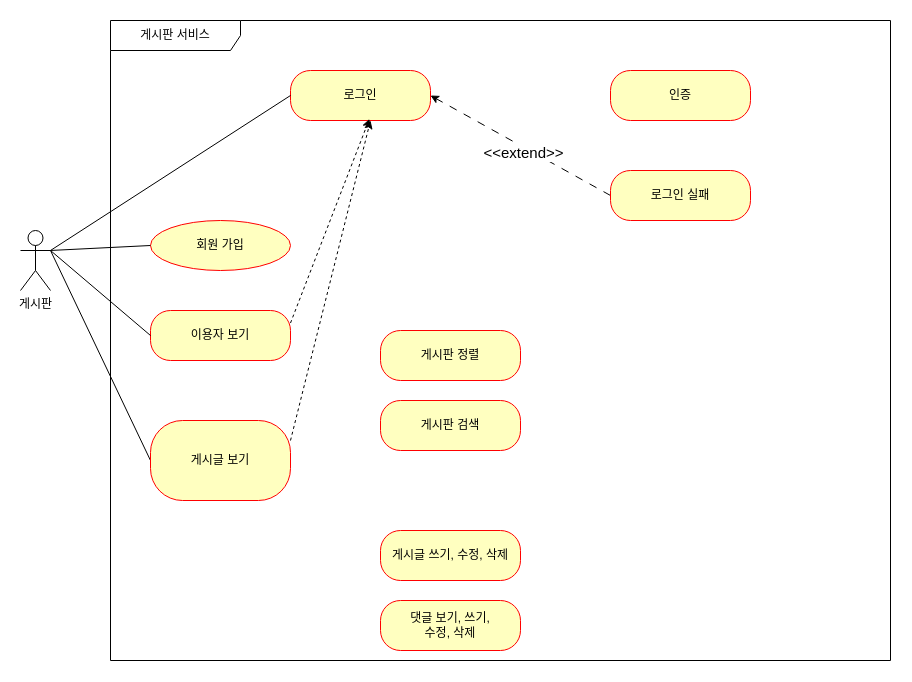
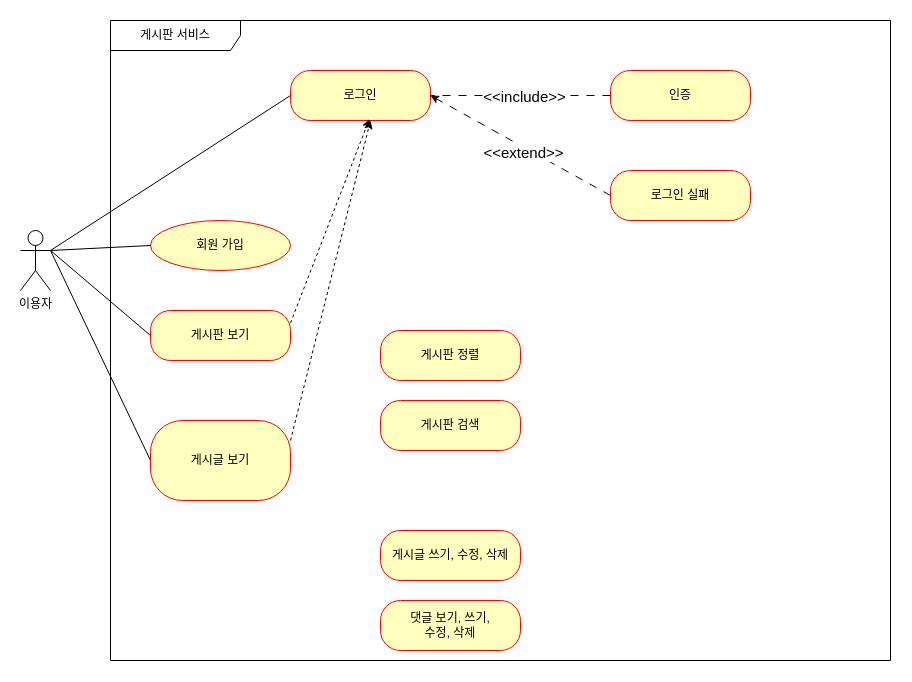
edge "로그인" -- "인증": added, label "<<include>>"
node "게시판": label "게시판" -> "이용자"
node "이용자 보기": label "이용자 보기" -> "게시판 보기"
